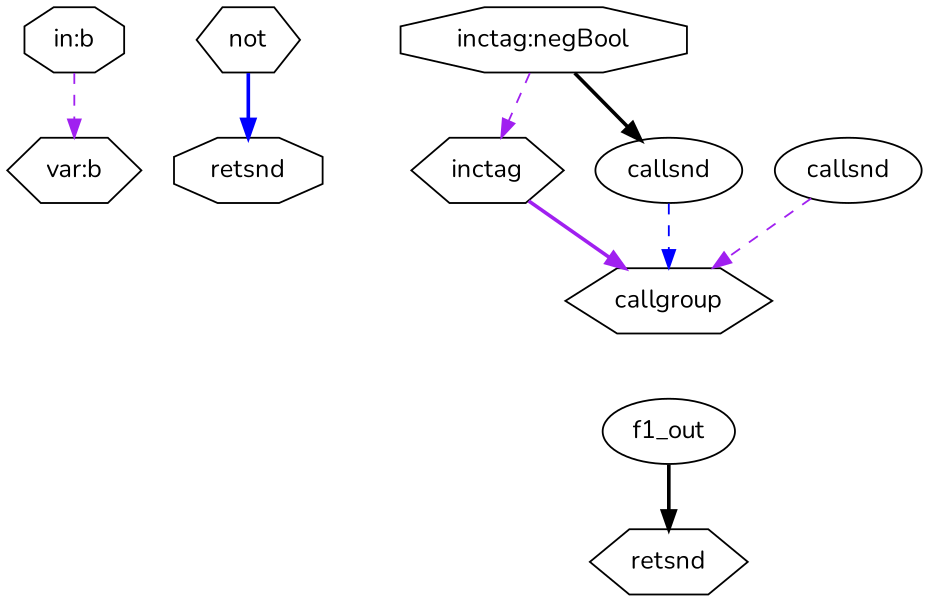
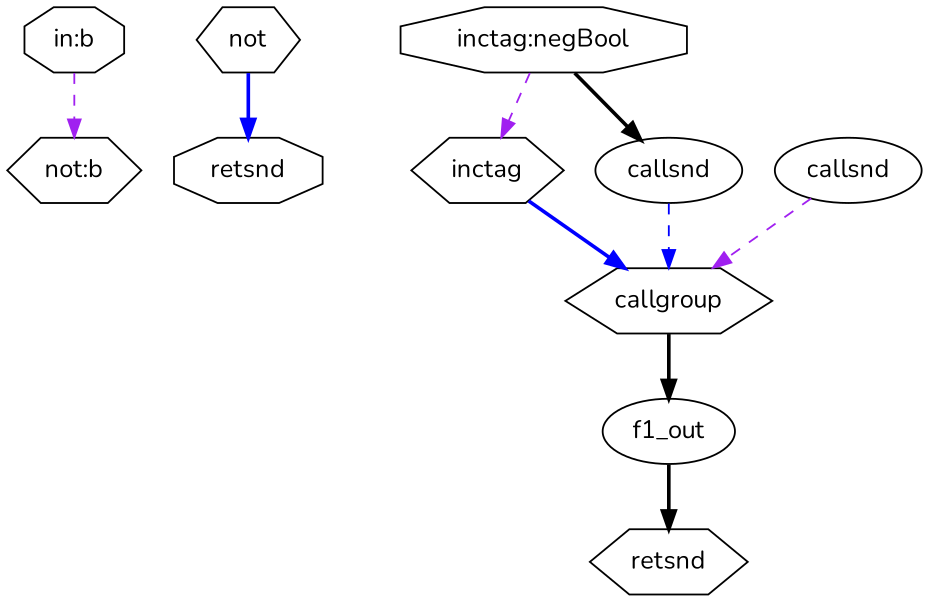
node "var:b": label "var:b" -> "not:b"
edge "inctag" -> "callgroup": color purple -> blue
edge "callgroup" -> "f1_out": added
